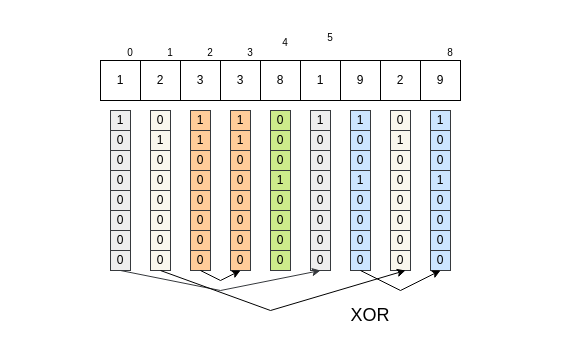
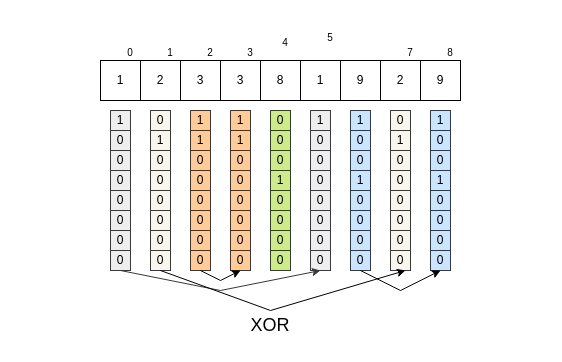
node "7": added
node "XOR": moved (371, 316) -> (271, 326)
